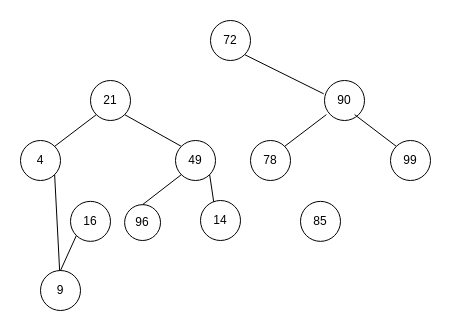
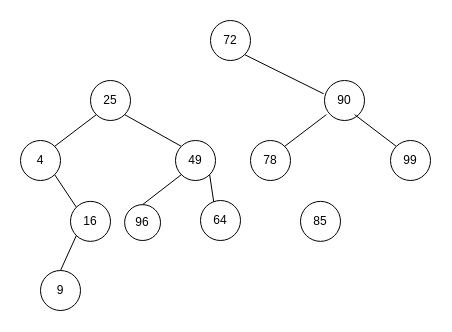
node "21": label "21" -> "25"
node "14": label "14" -> "64"
edge "4" -- "9": now "4" -- "16"
